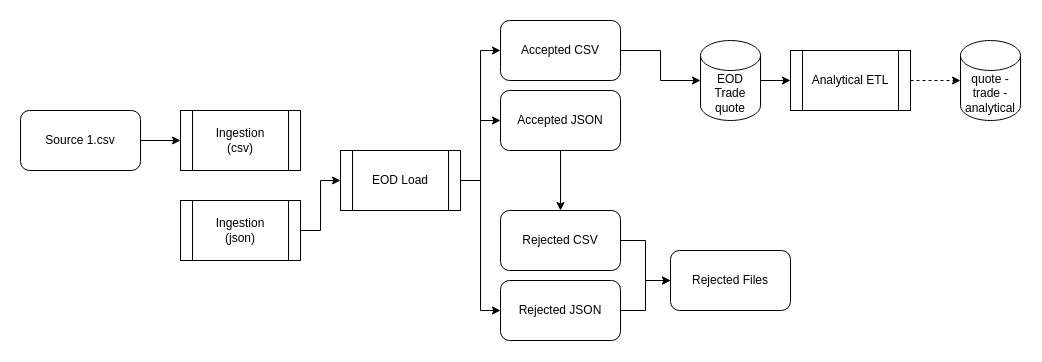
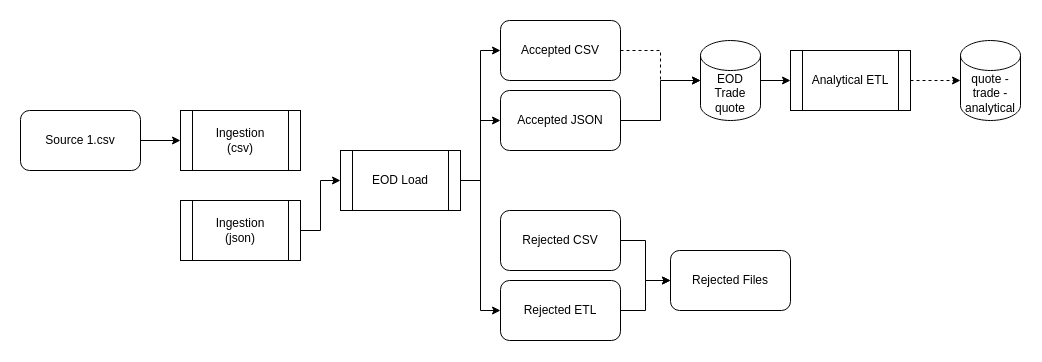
edge "Accepted CSV" -> "EOD Trade quote": style solid -> dashed
edge "Accepted JSON" -> "Rejected CSV": now "Accepted JSON" -> "EOD Trade quote"
node "Rejected JSON": label "Rejected JSON" -> "Rejected ETL"
